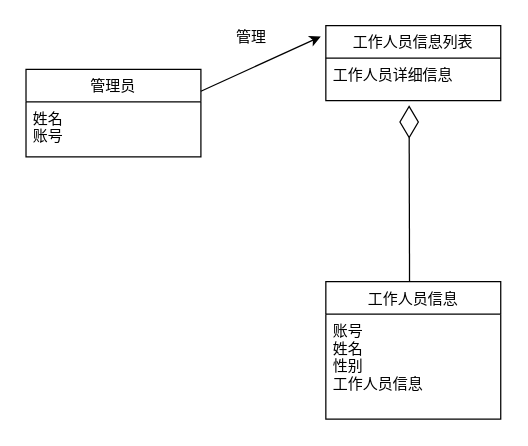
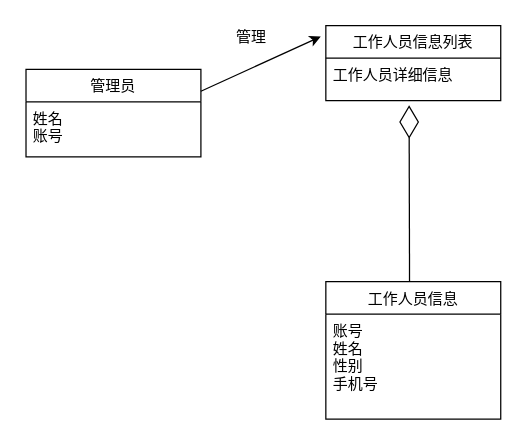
node "账号 姓名 性别 工作人员信息": label "账号 姓名 性别 工作人员信息" -> "账号 姓名 性别 手机号"
